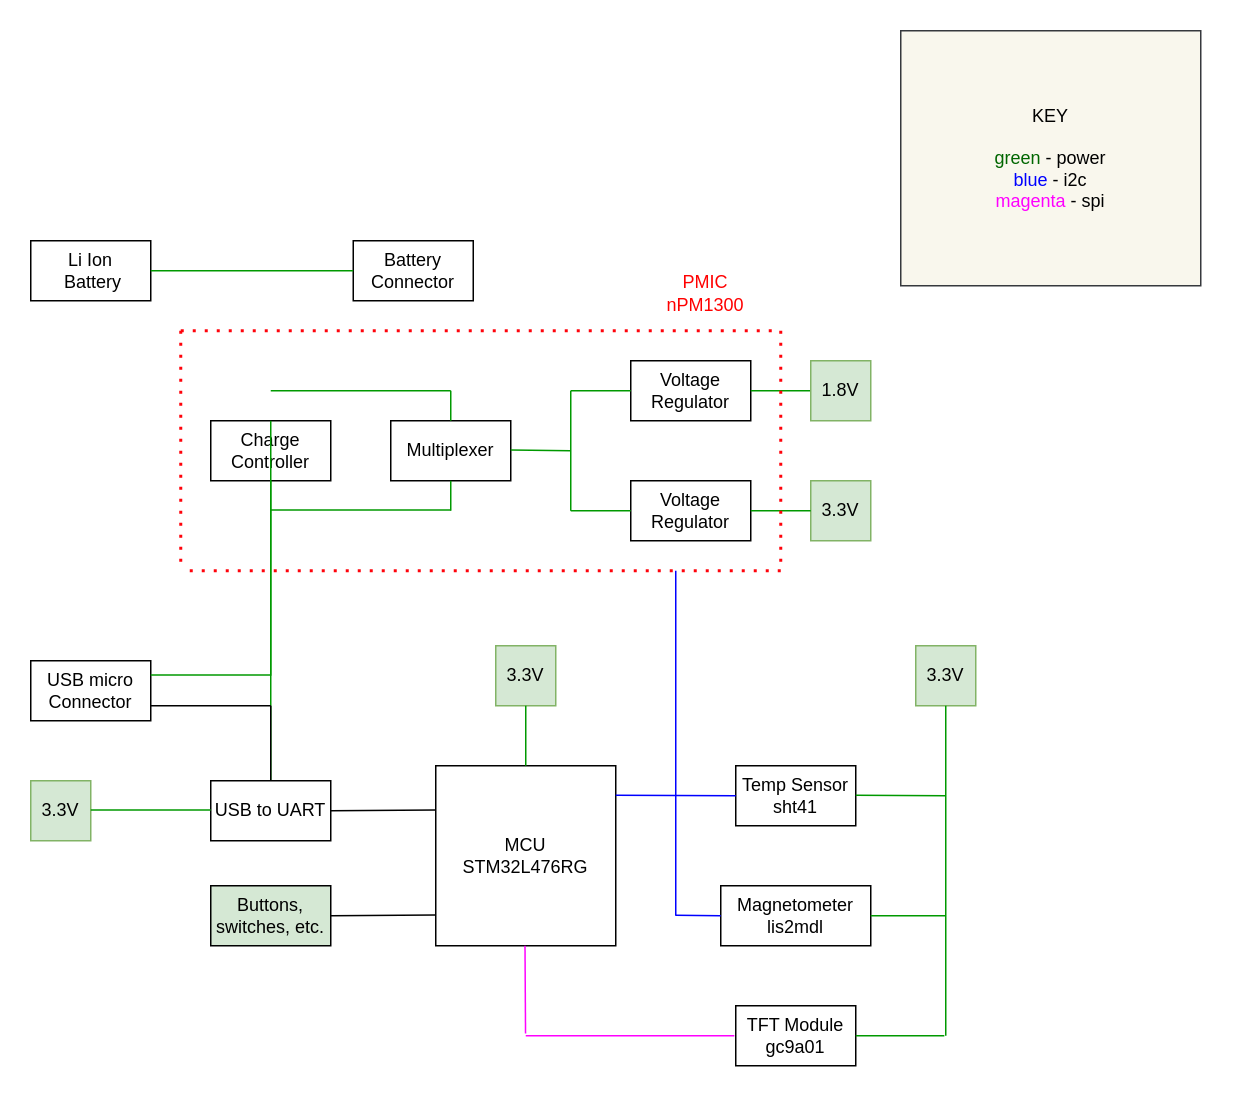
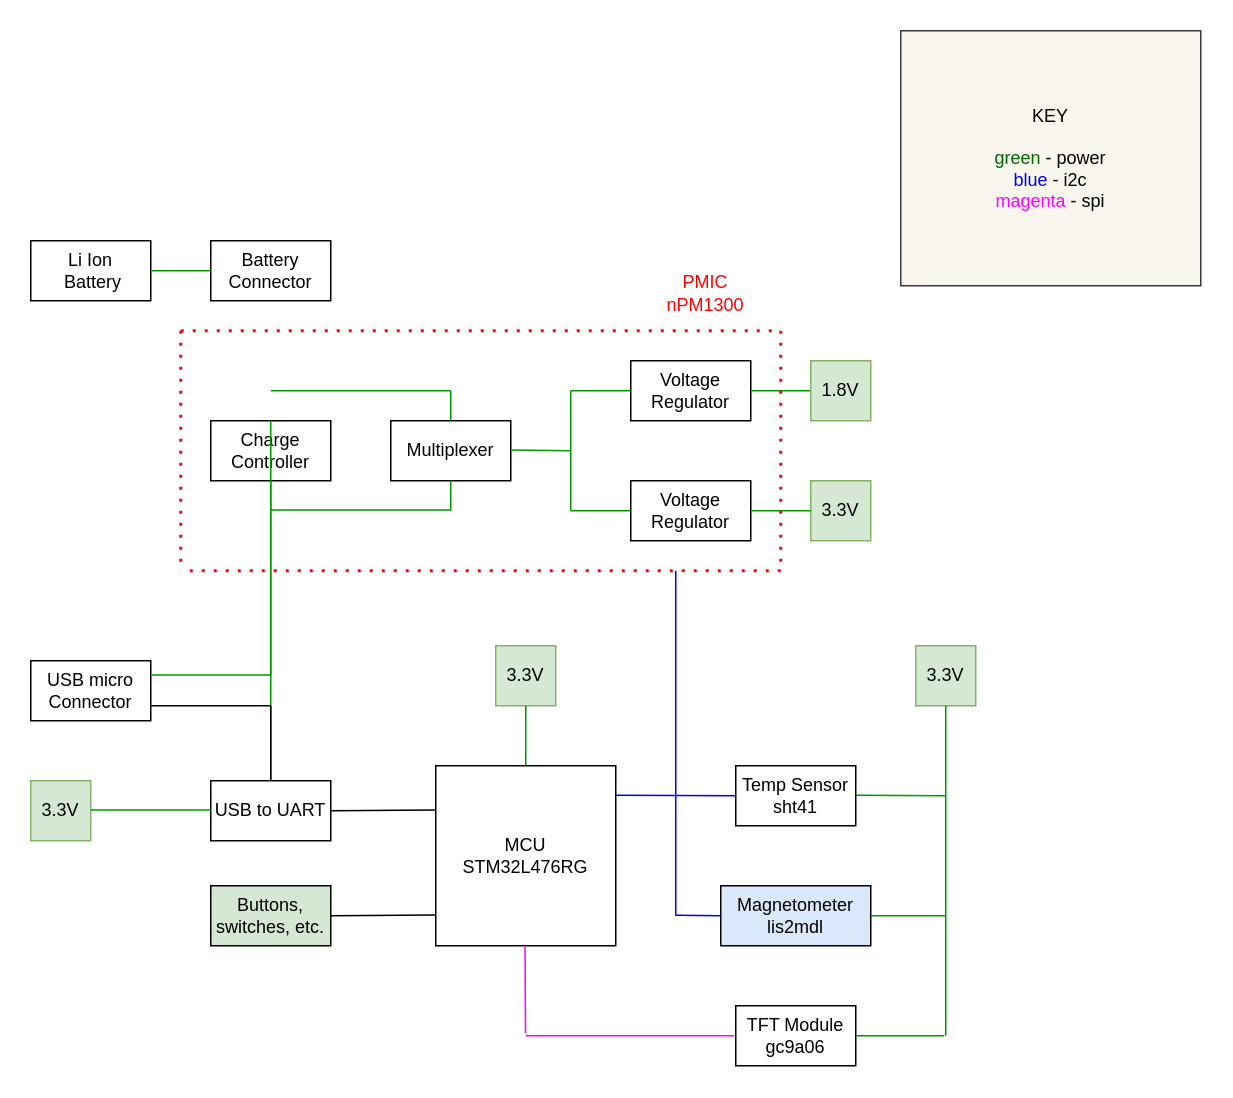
node "Battery Connector": moved (413, 271) -> (271, 271)
node "Magnetometer lis2mdl": fillcolor #ffffff -> #dae8fc
node "TFT Module gc9a01": label "TFT Module gc9a01" -> "TFT Module gc9a06"
